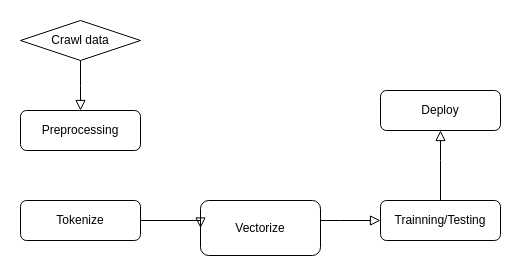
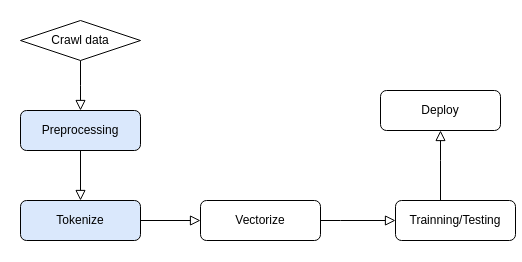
node "Preprocessing": fillcolor #ffffff -> #dae8fc
edge "Preprocessing" -> "Tokenize": added
node "Tokenize": fillcolor #ffffff -> #dae8fc
node "Trainning/Testing": moved (441, 221) -> (456, 221)
node "Vectorize": size 120x55 -> 120x40
